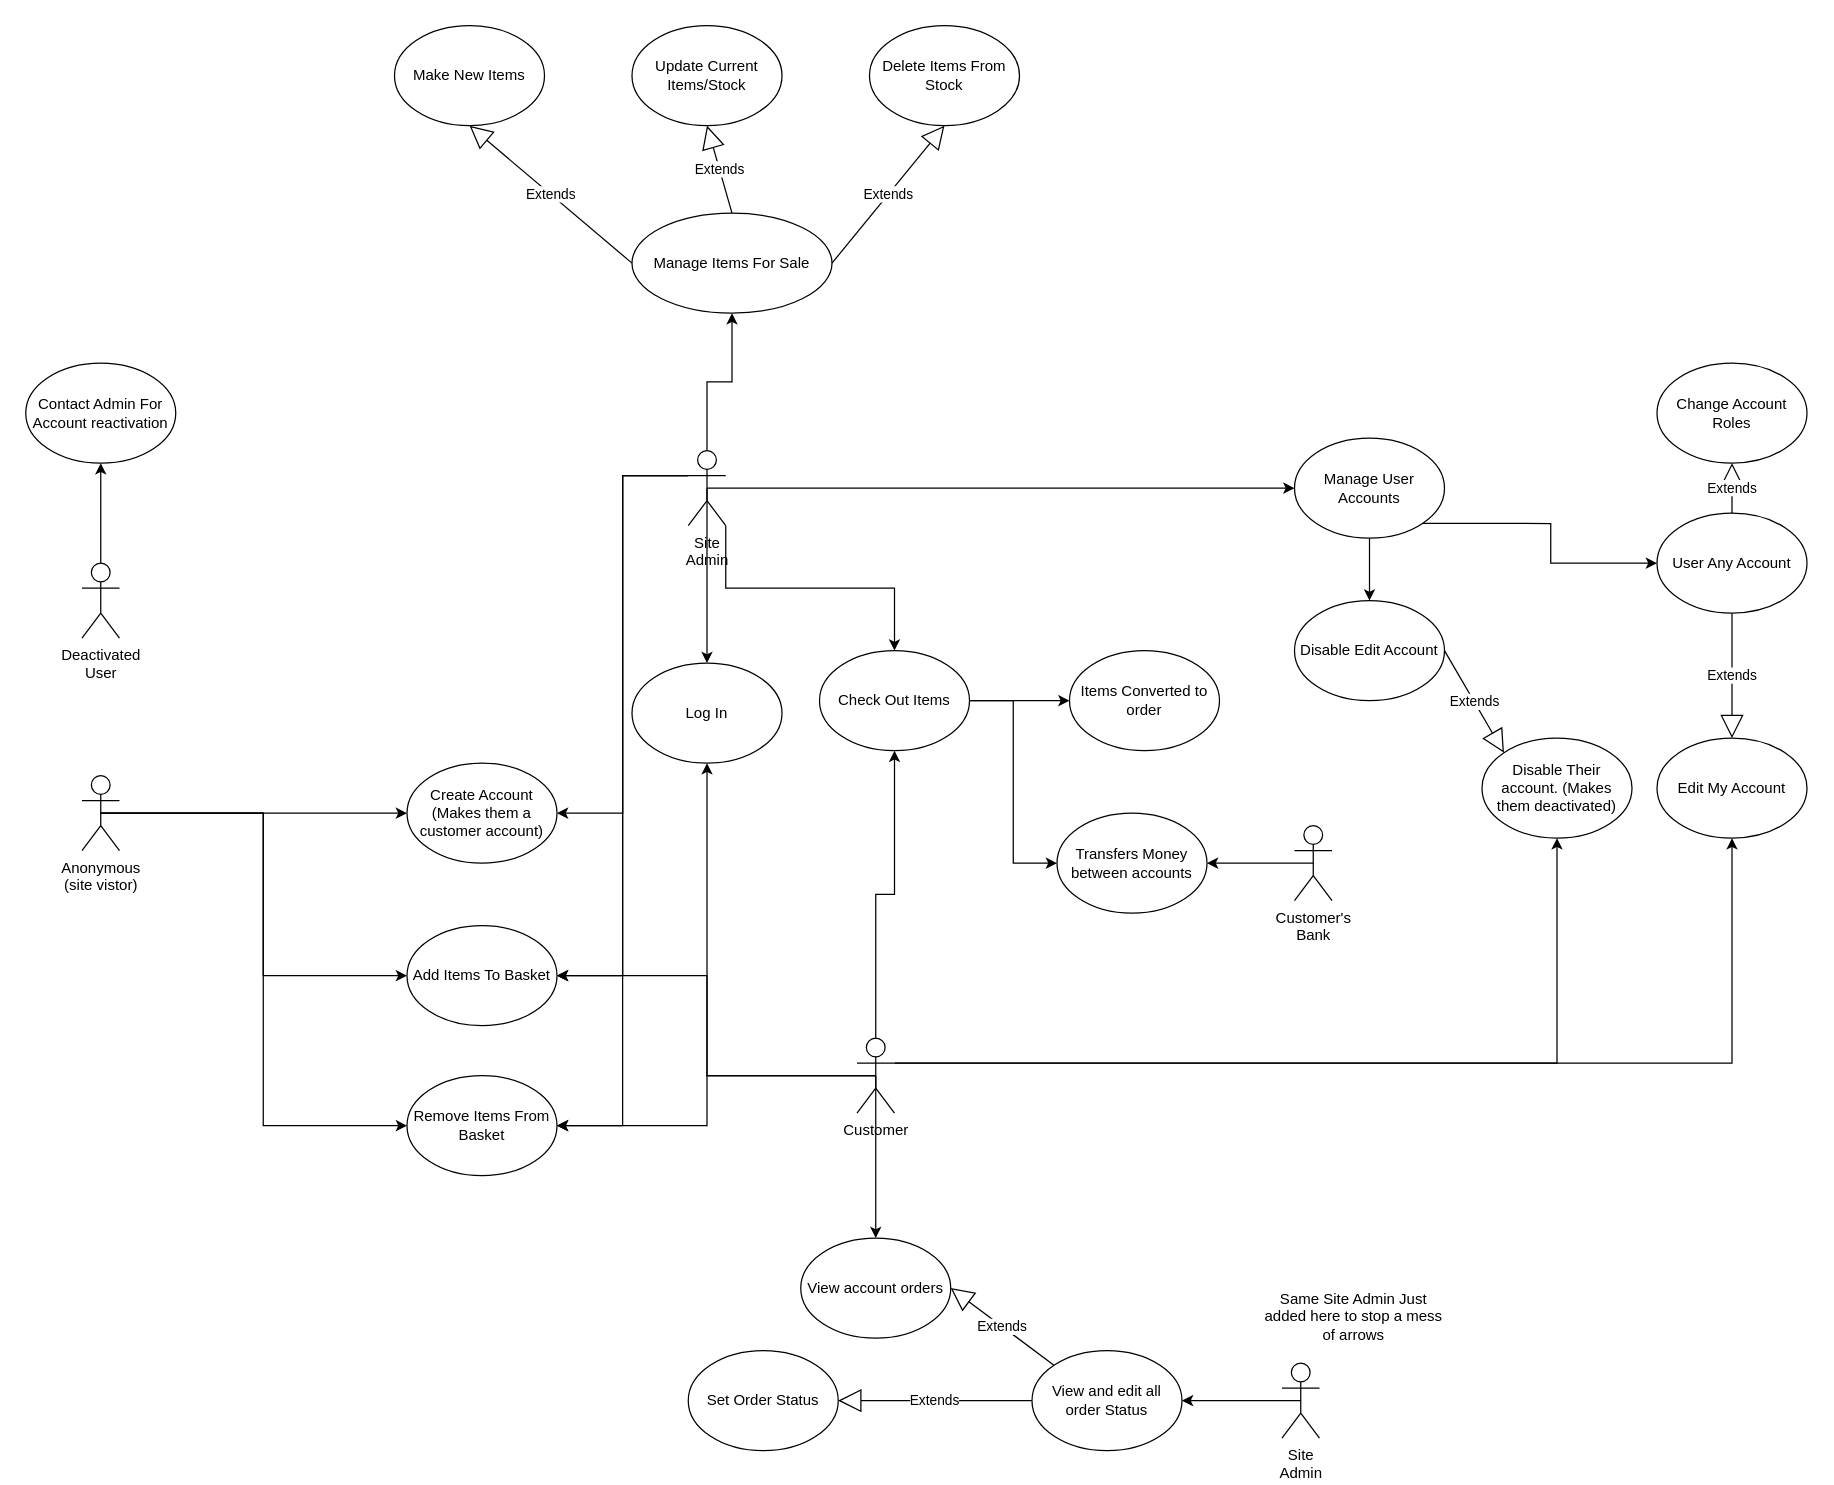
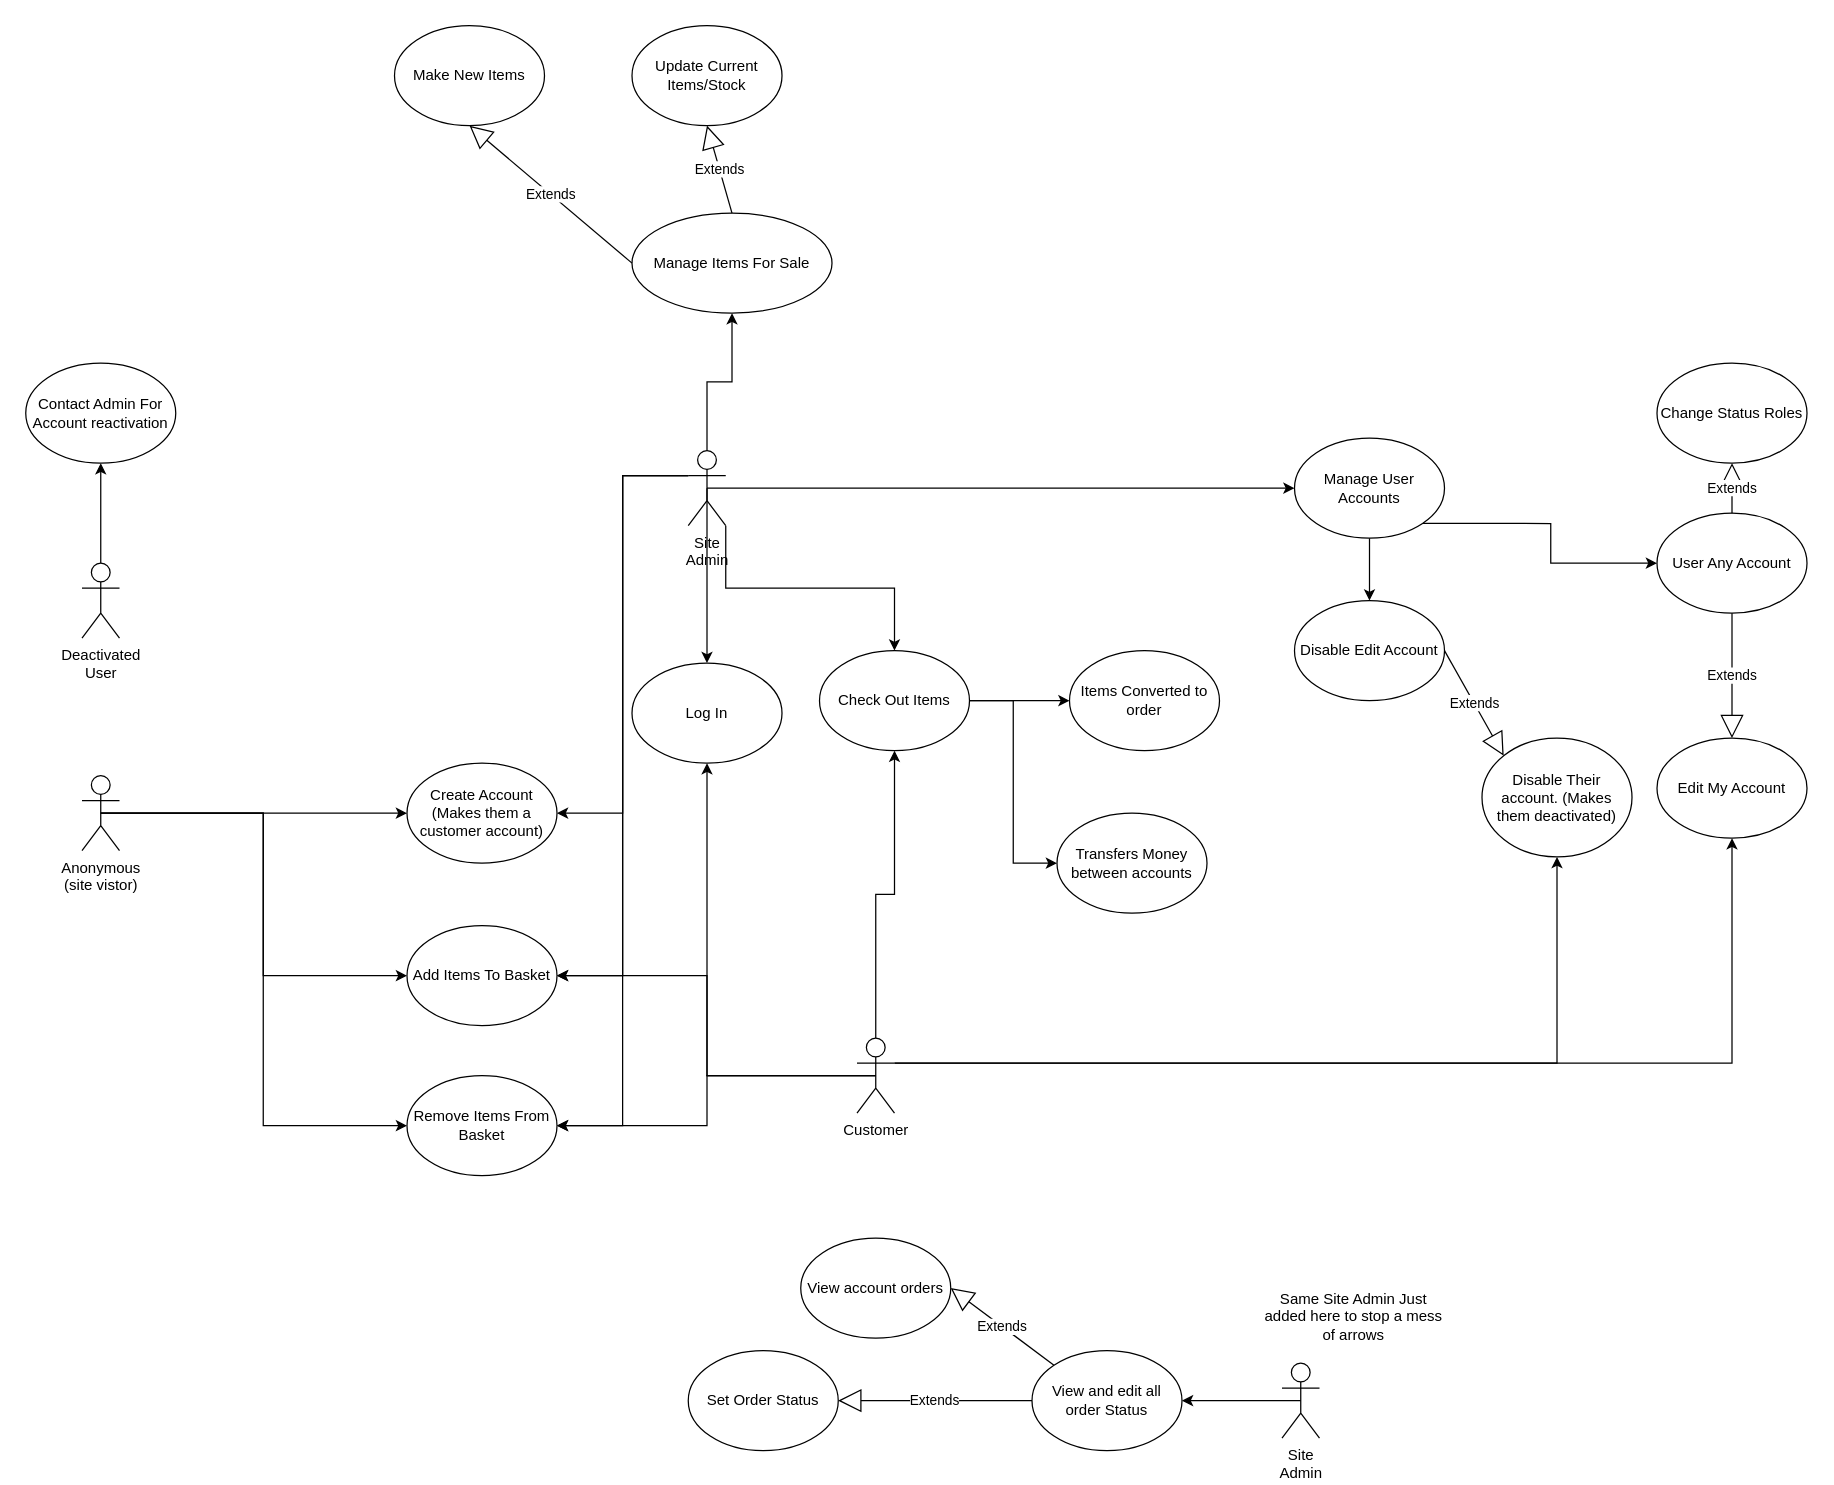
node "Delete Items From Stock": removed
edge "Manage Items For Sale" -> "Delete Items From Stock": removed, label "Extends"
node "Change Account Roles": label "Change Account Roles" -> "Change Status Roles"
node "Disable Their account. (Makes them deactivated)": size 150x100 -> 150x119
edge "Customer's Bank" -> "Transfers Money between accounts": removed
node "Customer's Bank": removed
edge "Customer" -> "View account orders": removed
